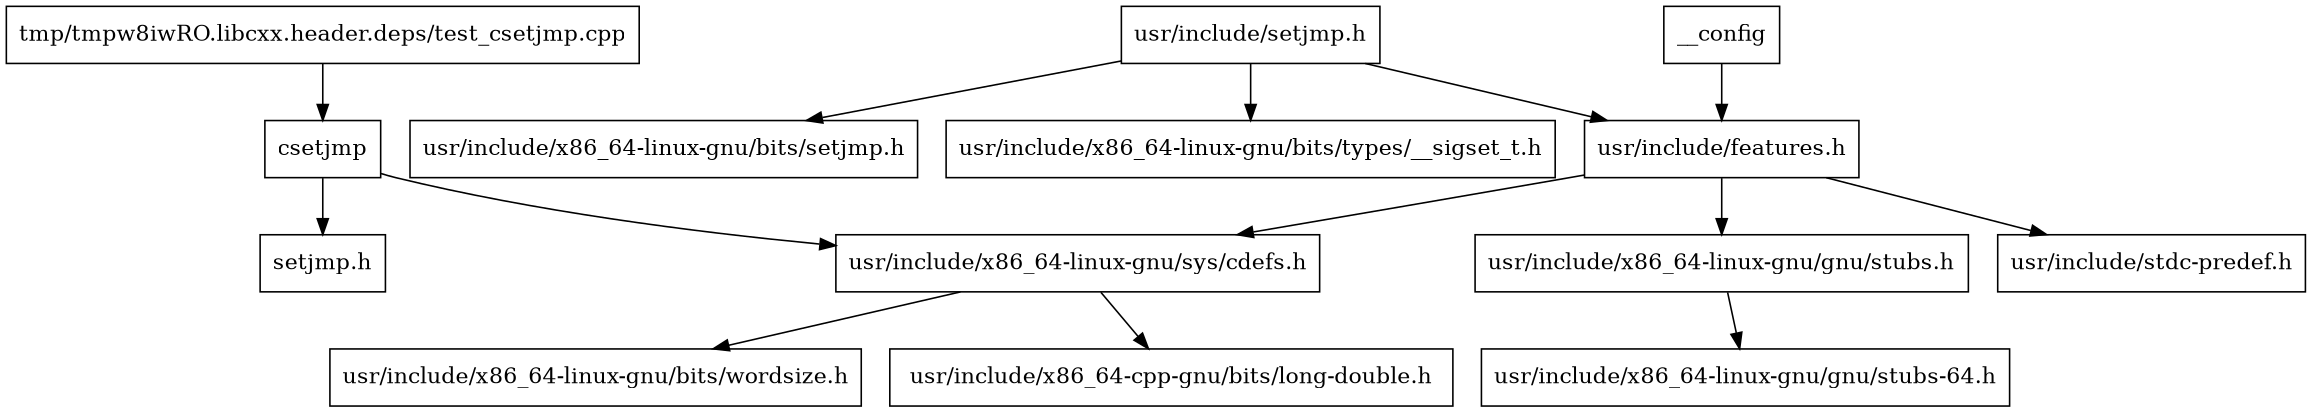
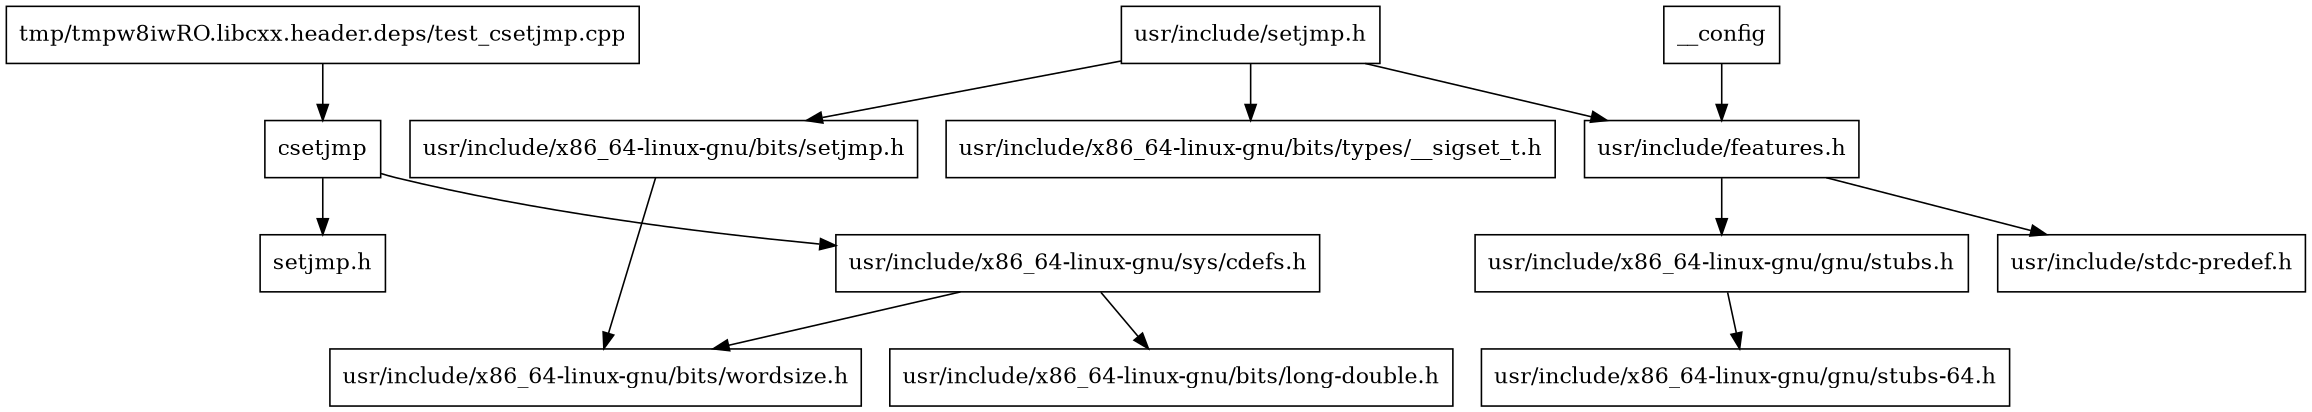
edge "usr/include/features.h" -> "usr/include/x86_64-linux-gnu/sys/cdefs.h": removed
edge "usr/include/x86_64-linux-gnu/bits/setjmp.h" -> "usr/include/x86_64-linux-gnu/bits/wordsize.h": added
node "usr/include/x86_64-cpp-gnu/bits/long-double.h": label "usr/include/x86_64-cpp-gnu/bits/long-double.h" -> "usr/include/x86_64-linux-gnu/bits/long-double.h"
